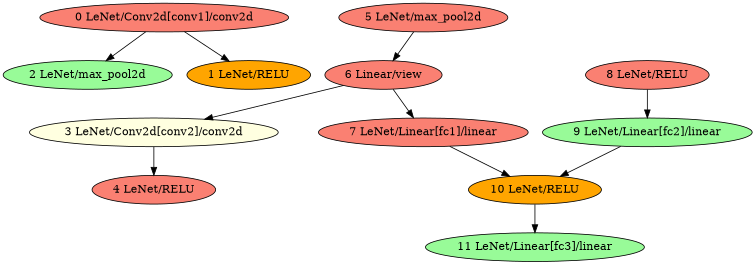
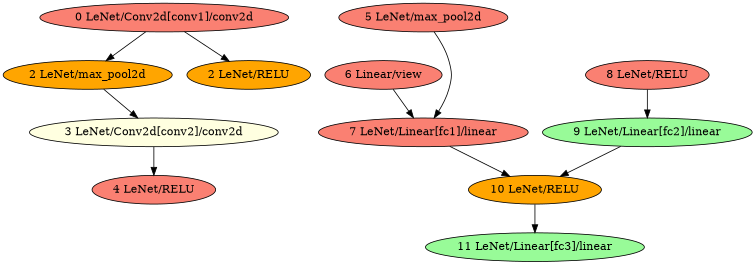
edge "5 LeNet/max_pool2d" -> "6 Linear/view": now "5 LeNet/max_pool2d" -> "7 LeNet/Linear[fc1]/linear"
node "2 LeNet/max_pool2d": fillcolor palegreen -> orange
node "1 LeNet/RELU": label "1 LeNet/RELU" -> "2 LeNet/RELU"
edge "6 Linear/view" -> "3 LeNet/Conv2d[conv2]/conv2d": now "2 LeNet/max_pool2d" -> "3 LeNet/Conv2d[conv2]/conv2d"
